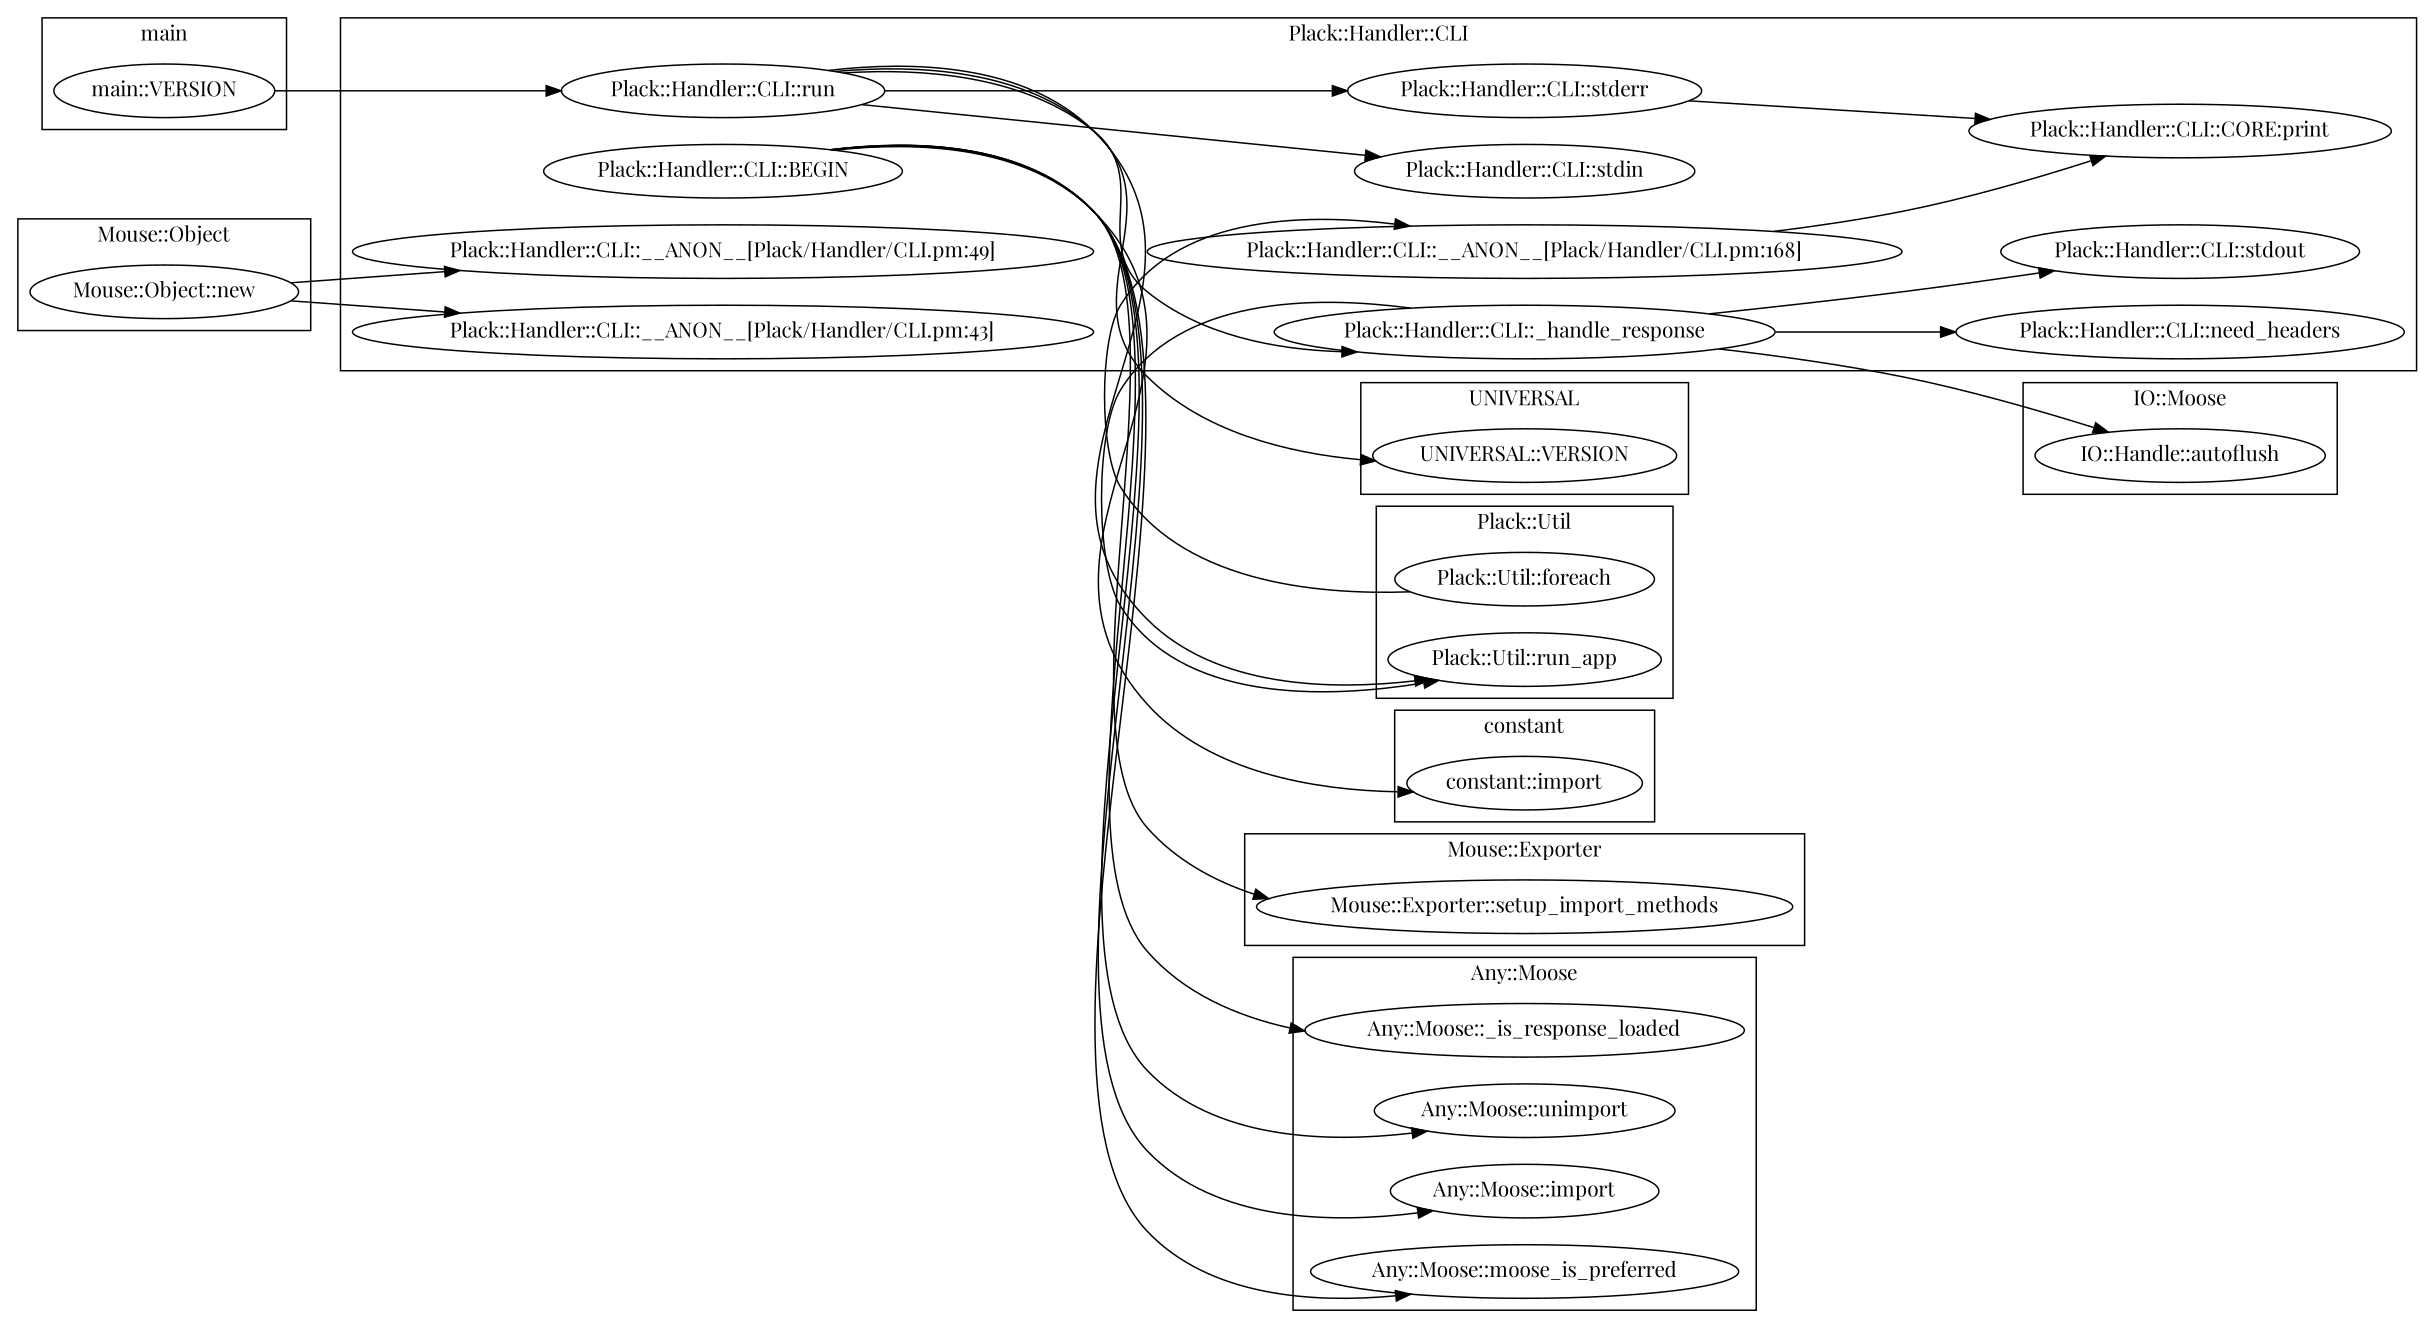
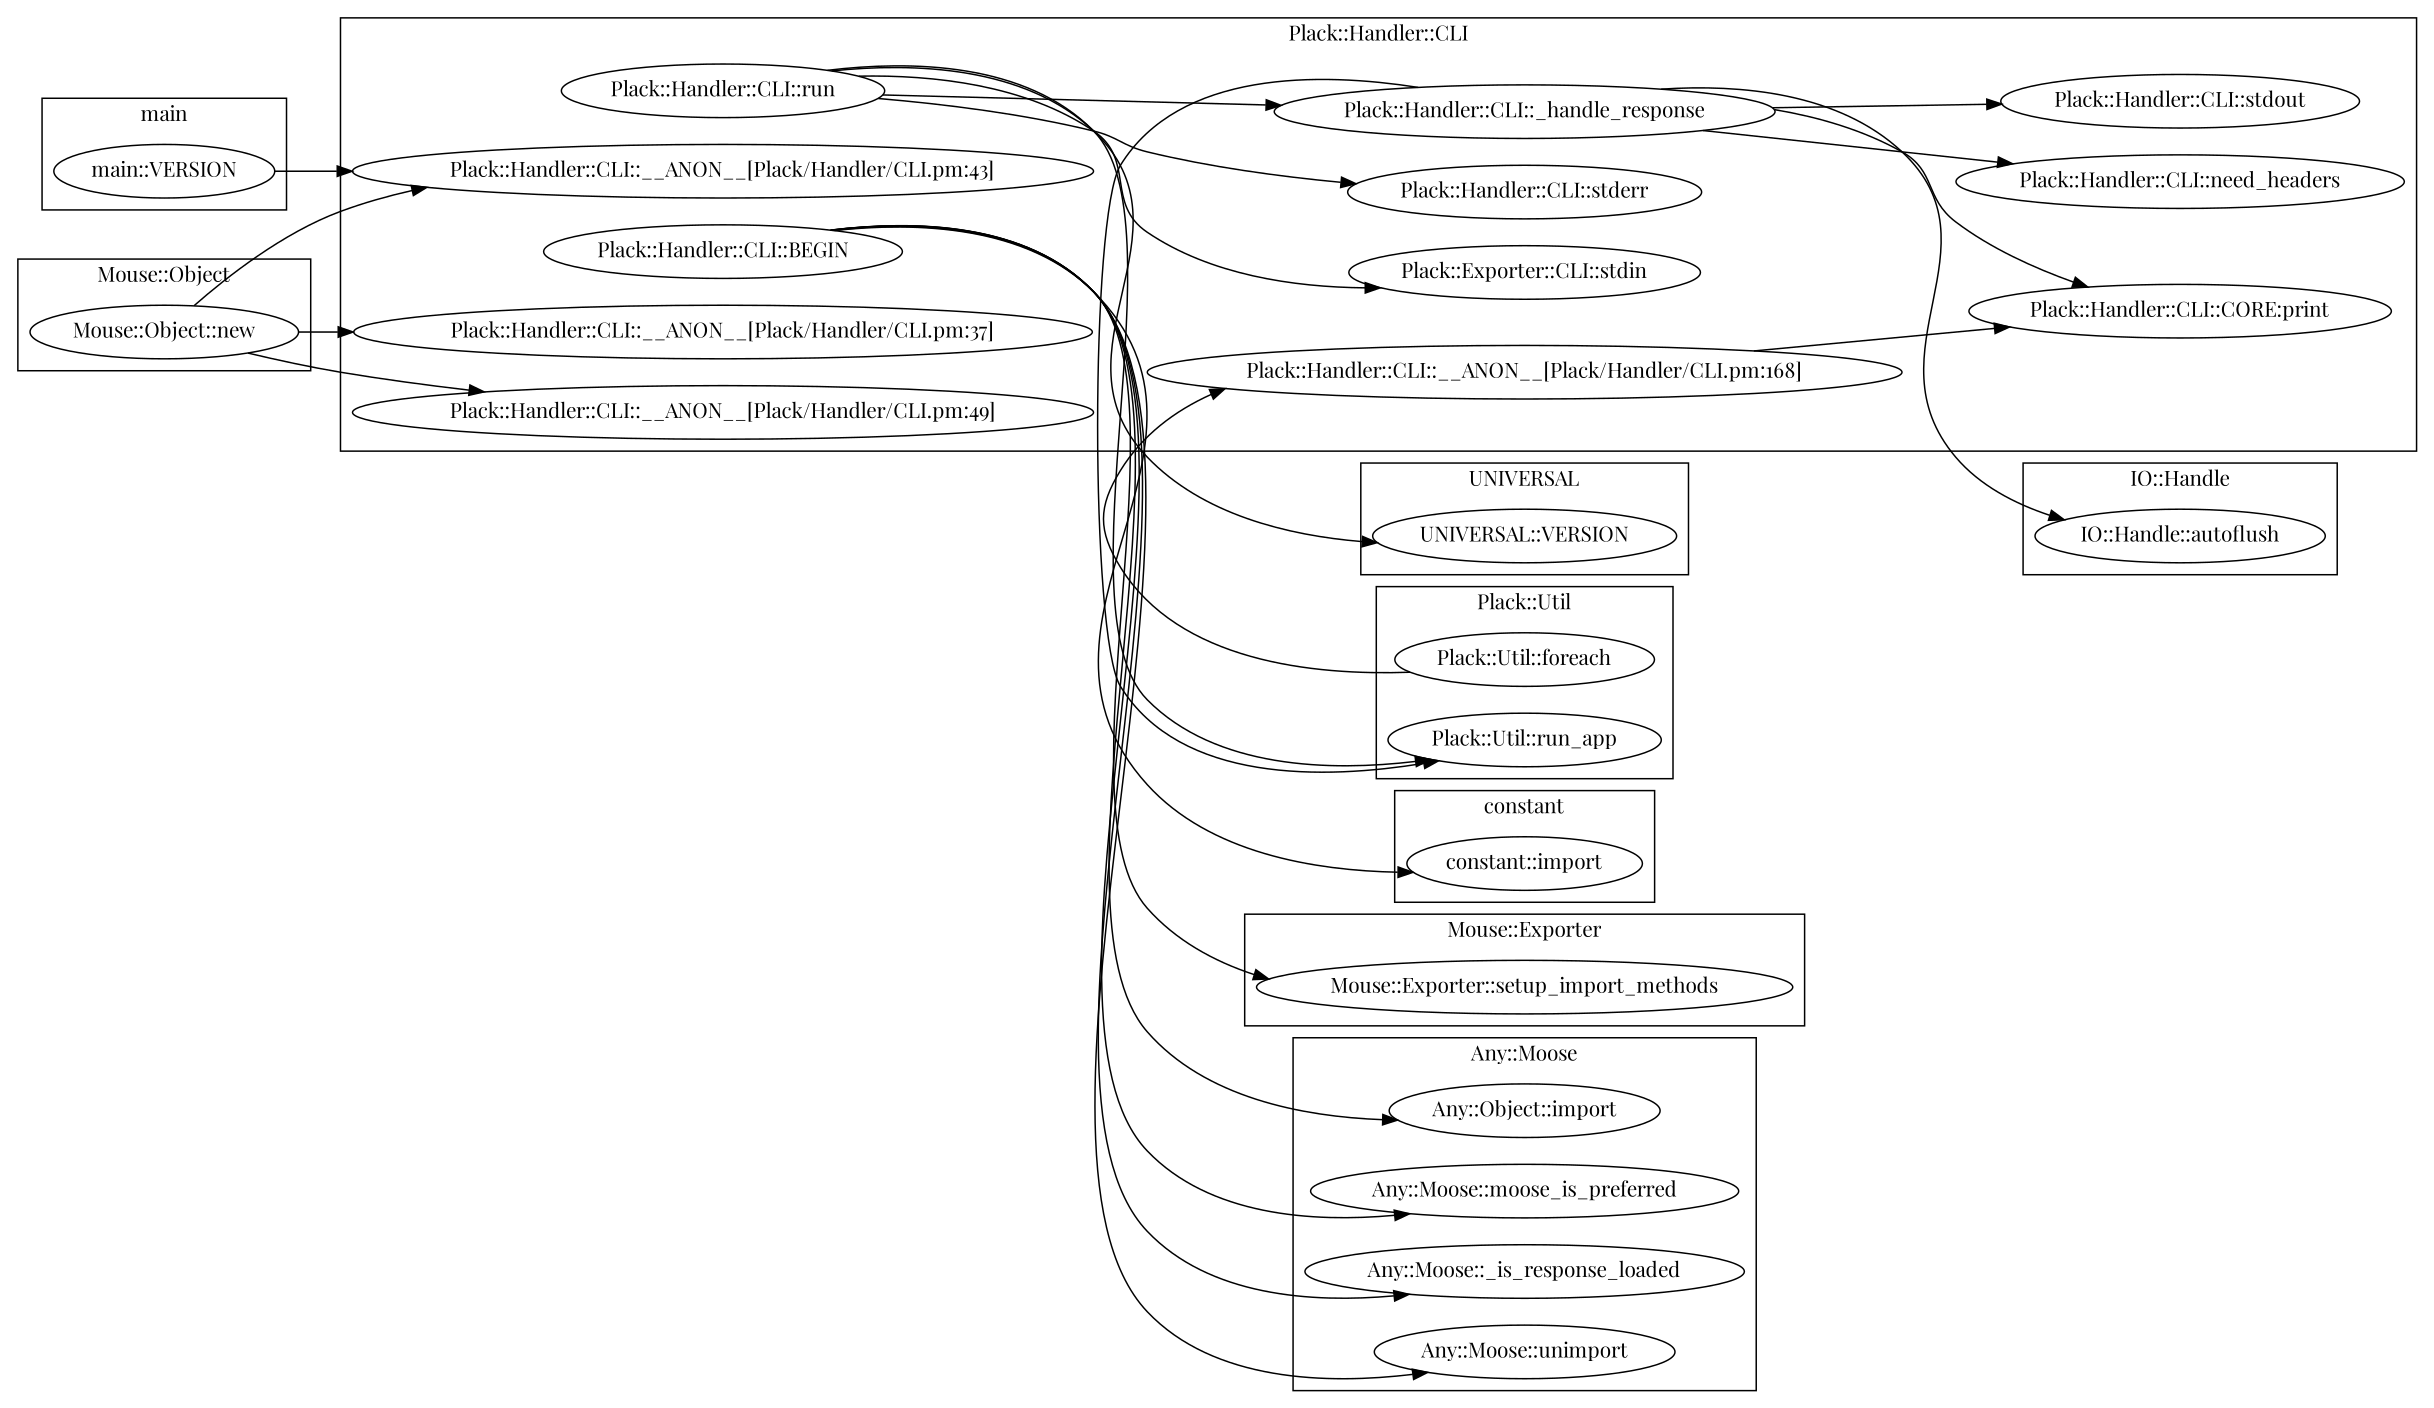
edge "main::VERSION" -> "Plack::Handler::CLI::run": now "main::VERSION" -> "Plack::Handler::CLI::__ANON__[Plack/Handler/CLI.pm:43]"
edge "Plack::Handler::CLI::stderr" -> "Plack::Handler::CLI::CORE:print": now "Plack::Handler::CLI::_handle_response" -> "Plack::Handler::CLI::CORE:print"
node "Plack::Handler::CLI::stdin": label "Plack::Handler::CLI::stdin" -> "Plack::Exporter::CLI::stdin"
node "Plack::Handler::CLI::__ANON__[Plack/Handler/CLI.pm:37]": added
cluster "IO::Moose": label "IO::Moose" -> "IO::Handle"
node "Any::Moose::import": label "Any::Moose::import" -> "Any::Object::import"
